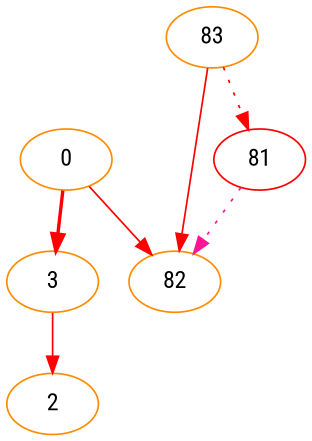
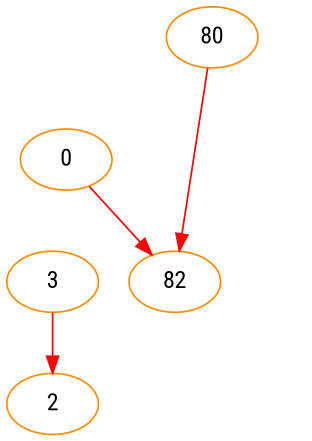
node "83": label "83" -> "80"
node "81": removed
edge "0" -> "3": removed
